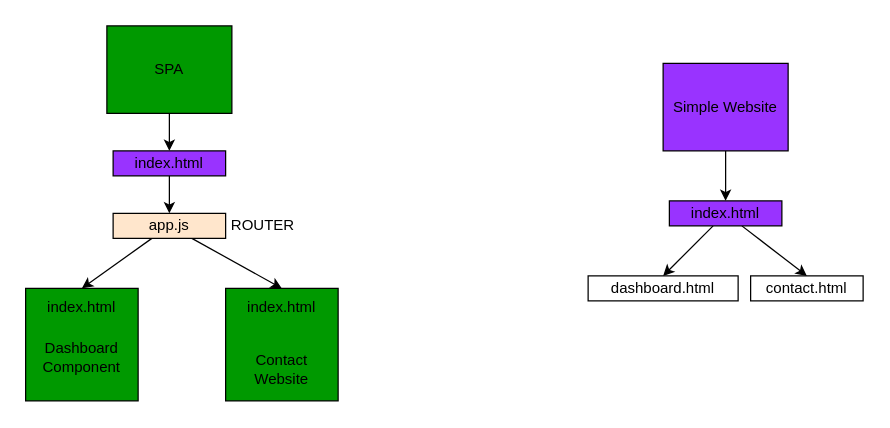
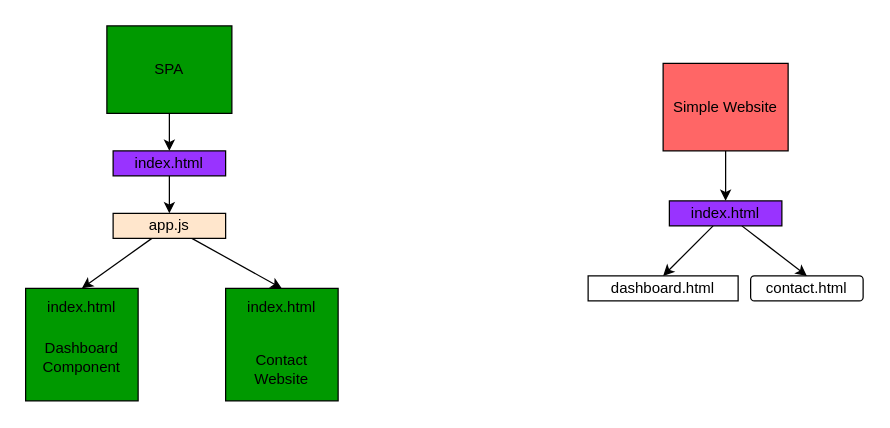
node "Simple Website": fillcolor #9933ff -> #ff6666
node "ROUTER": removed
node "contact.html": shape rectangle -> rounded rectangle
